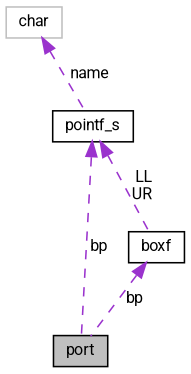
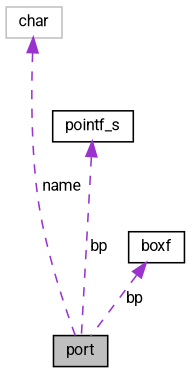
edge "pointf_s" -> "char": now "port" -> "char"
edge "boxf" -> "pointf_s": removed, label "LL UR"
